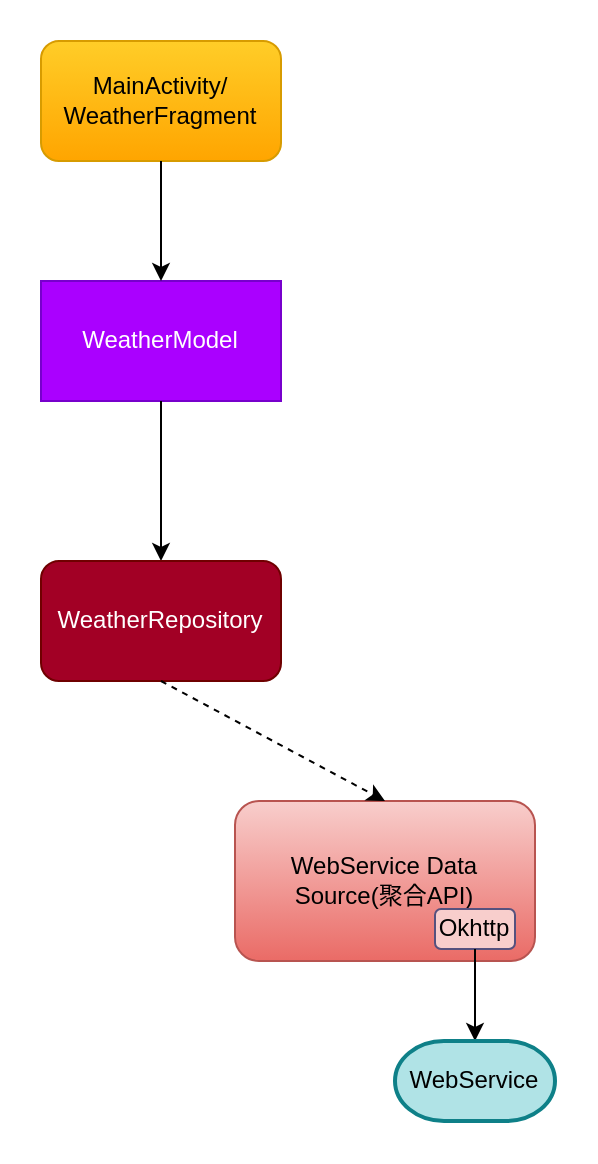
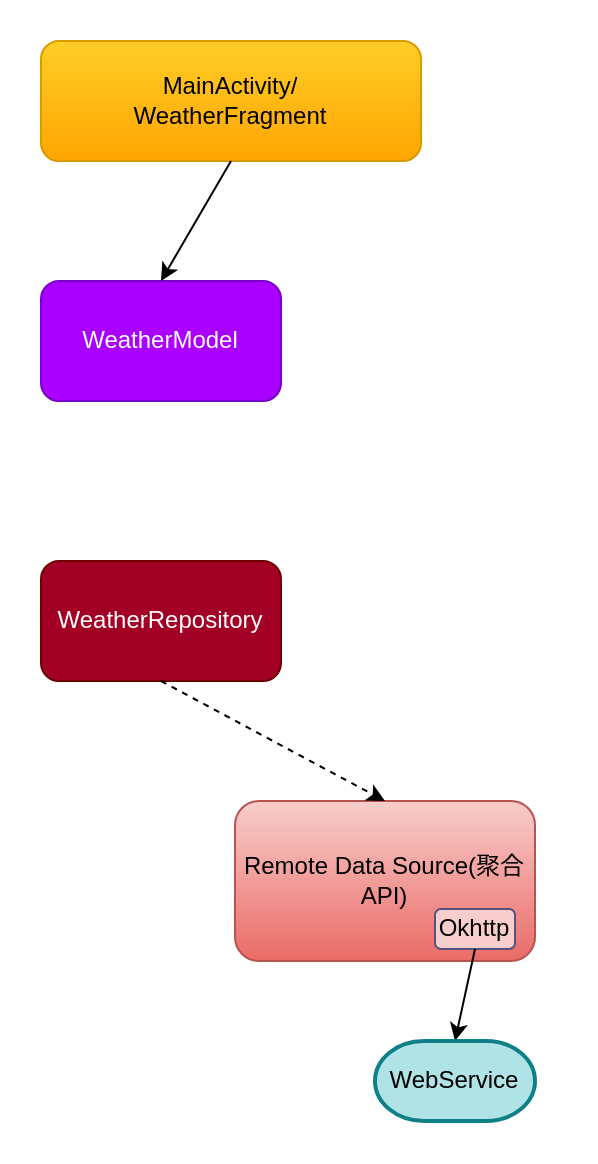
node "MainActivity/ WeatherFragment": size 240x120 -> 380x120
node "WeatherModel": shape rectangle -> rounded rectangle
edge "WeatherModel" -> "WeatherRepository": removed
node "WebService Data Source(聚合API)": label "WebService Data Source(聚合API)" -> "Remote Data Source(聚合API)"
node "WebService": moved (475, 1081) -> (455, 1081)
